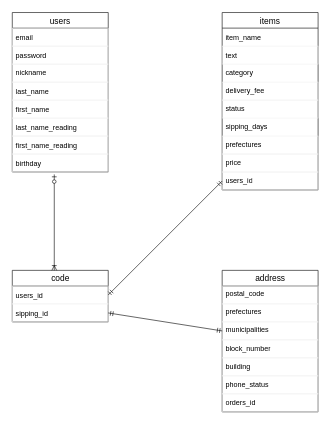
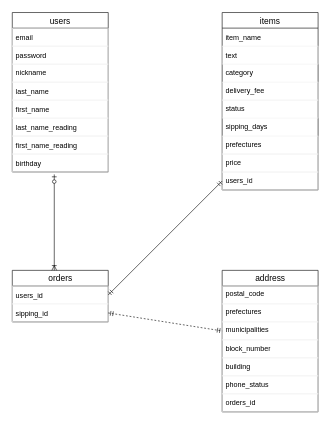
node "code": label "code" -> "orders"
edge "sipping_id" -- "municipalities": style solid -> dashed
